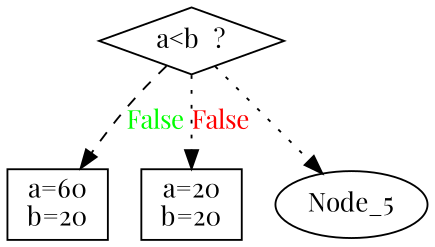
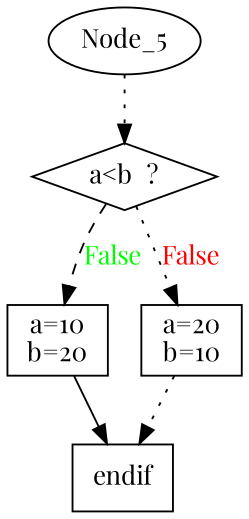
edge "a<b  ?" -> "Node_5": reversed
node "a=60 b=20": label "a=60 b=20" -> "a=10 b=20"
node "a=20 b=20": label "a=20 b=20" -> "a=20 b=10"
node "endif": added
